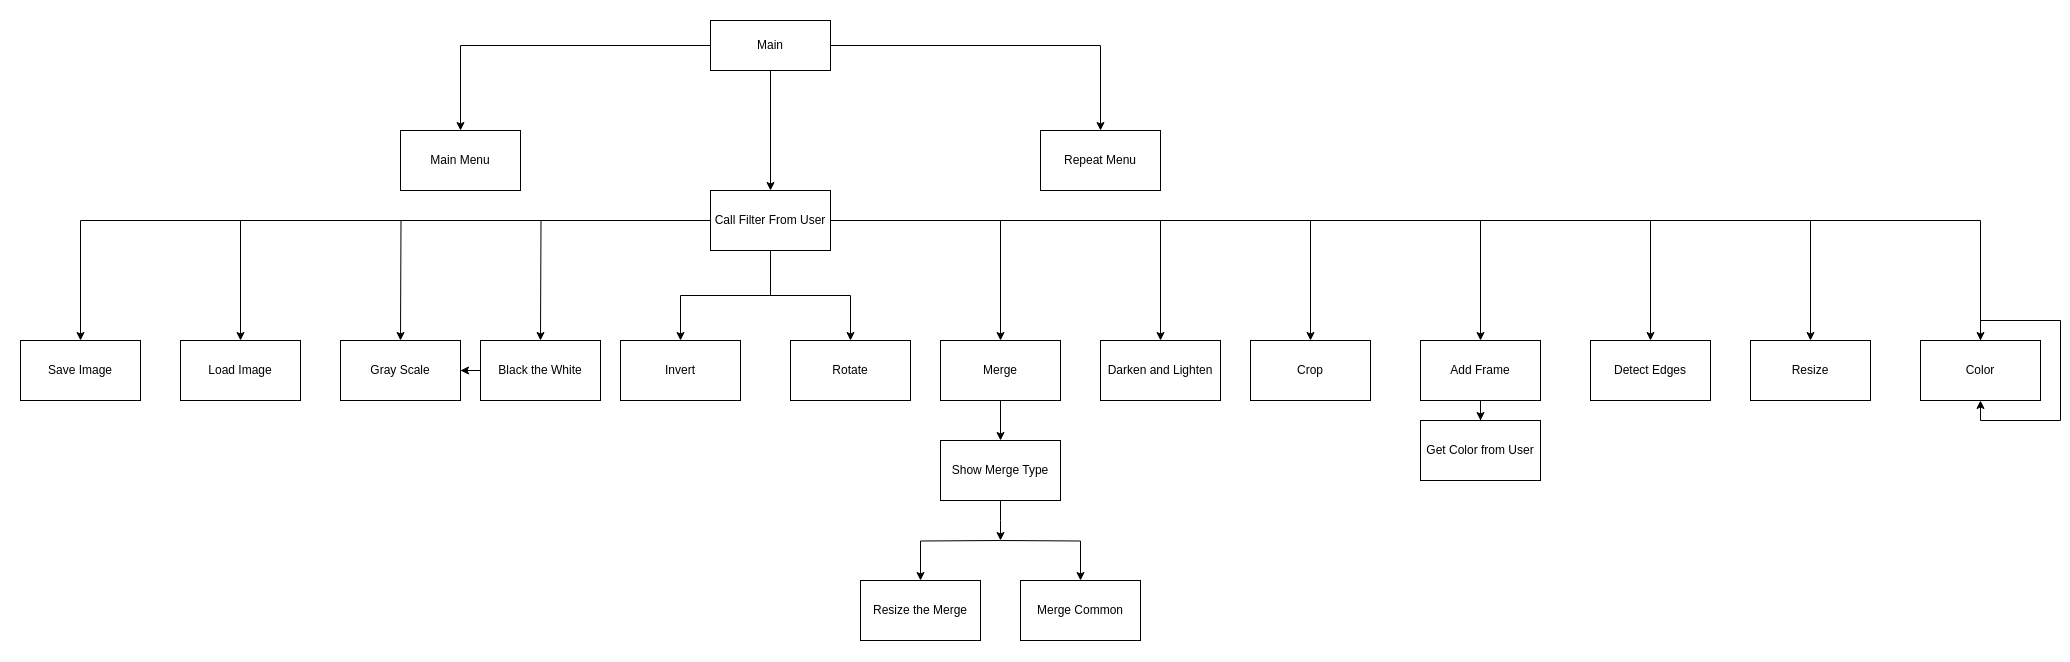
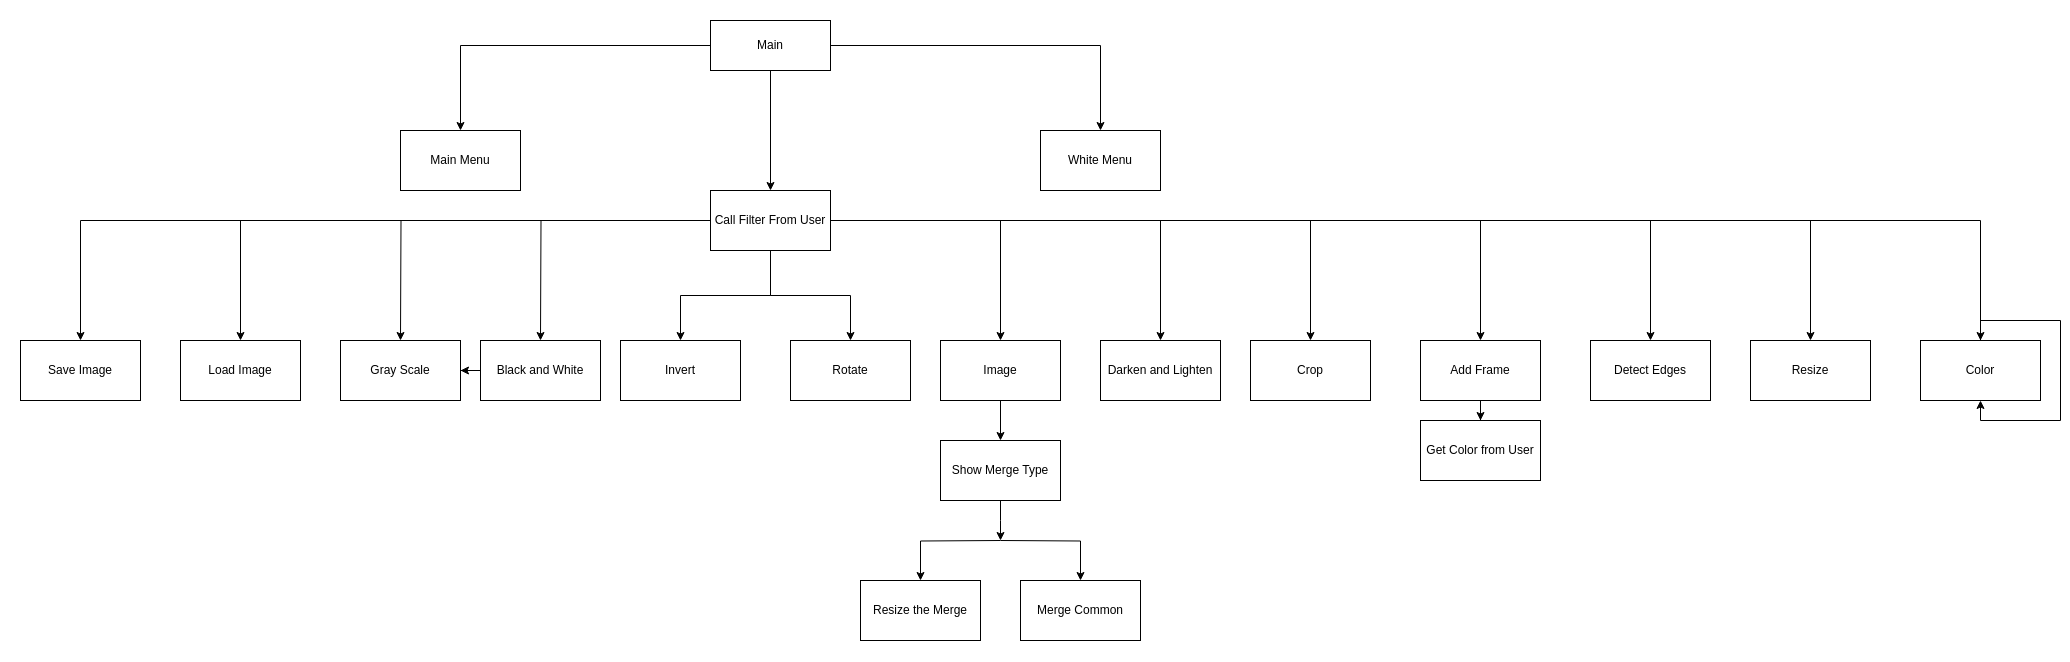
node "Repeat Menu": label "Repeat Menu" -> "White Menu"
node "Black the White": label "Black the White" -> "Black and White"
node "Merge": label "Merge" -> "Image"
